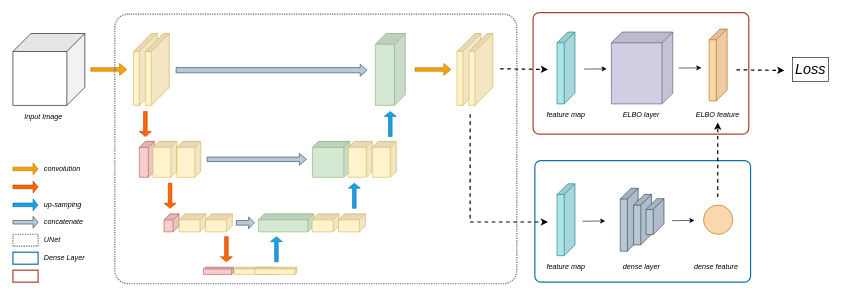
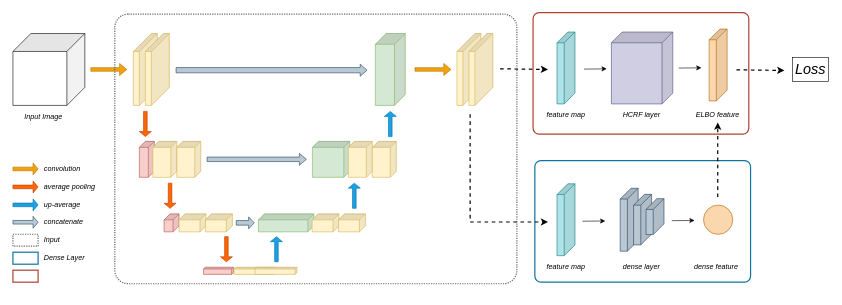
node "ELBO layer": label "ELBO layer" -> "HCRF layer"
node "average pooling": added
node "up-samping": label "up-samping" -> "up-average"
node "UNet": label "UNet" -> "Input"
